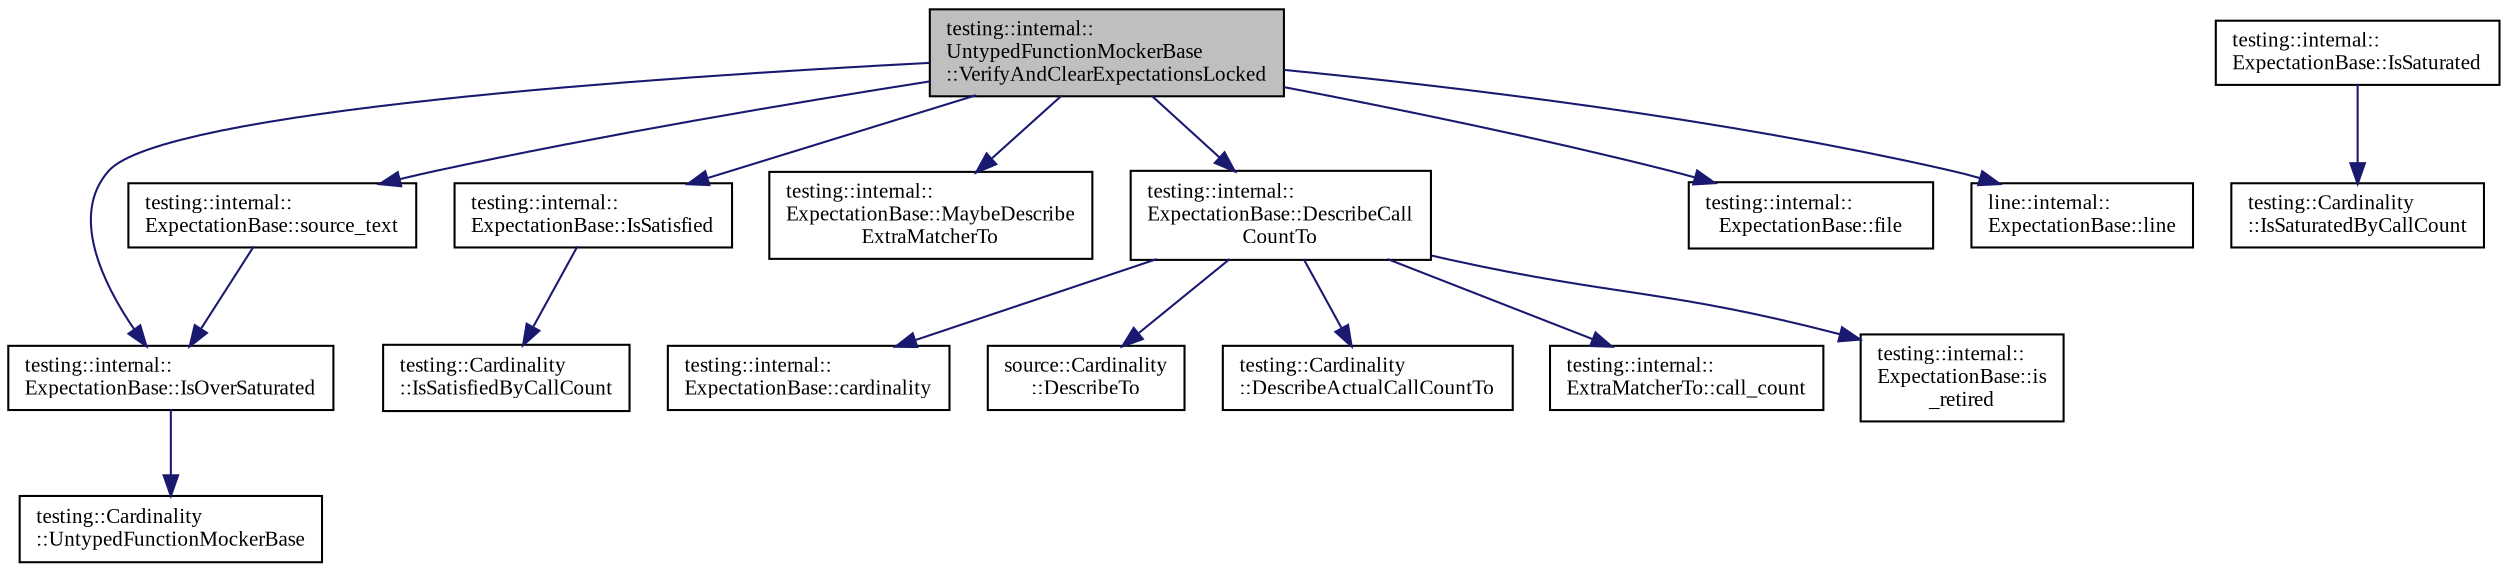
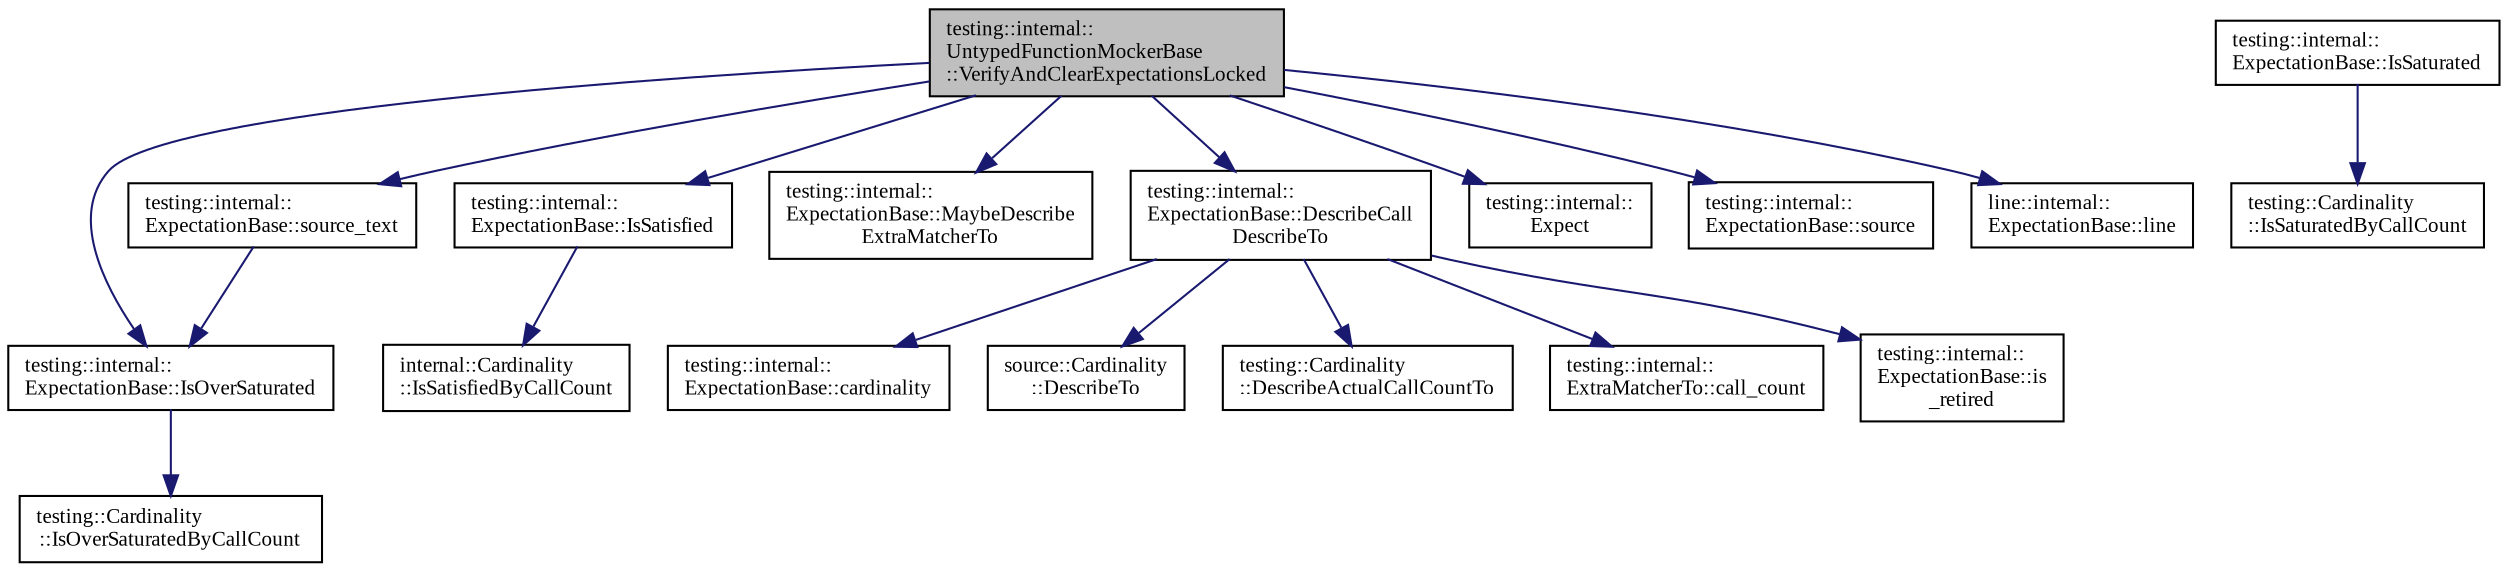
node "testing::internal:: ExpectationBase::DescribeCall CountTo": label "testing::internal:: ExpectationBase::DescribeCall CountTo" -> "testing::internal:: ExpectationBase::DescribeCall DescribeTo"
node "testing::internal:: Expect": added
node "testing::internal:: ExpectationBase::file": label "testing::internal:: ExpectationBase::file" -> "testing::internal:: ExpectationBase::source"
node "testing::Cardinality ::IsSatisfiedByCallCount": label "testing::Cardinality ::IsSatisfiedByCallCount" -> "internal::Cardinality ::IsSatisfiedByCallCount"
node "testing::Cardinality ::UntypedFunctionMockerBase": label "testing::Cardinality ::UntypedFunctionMockerBase" -> "testing::Cardinality ::IsOverSaturatedByCallCount"
